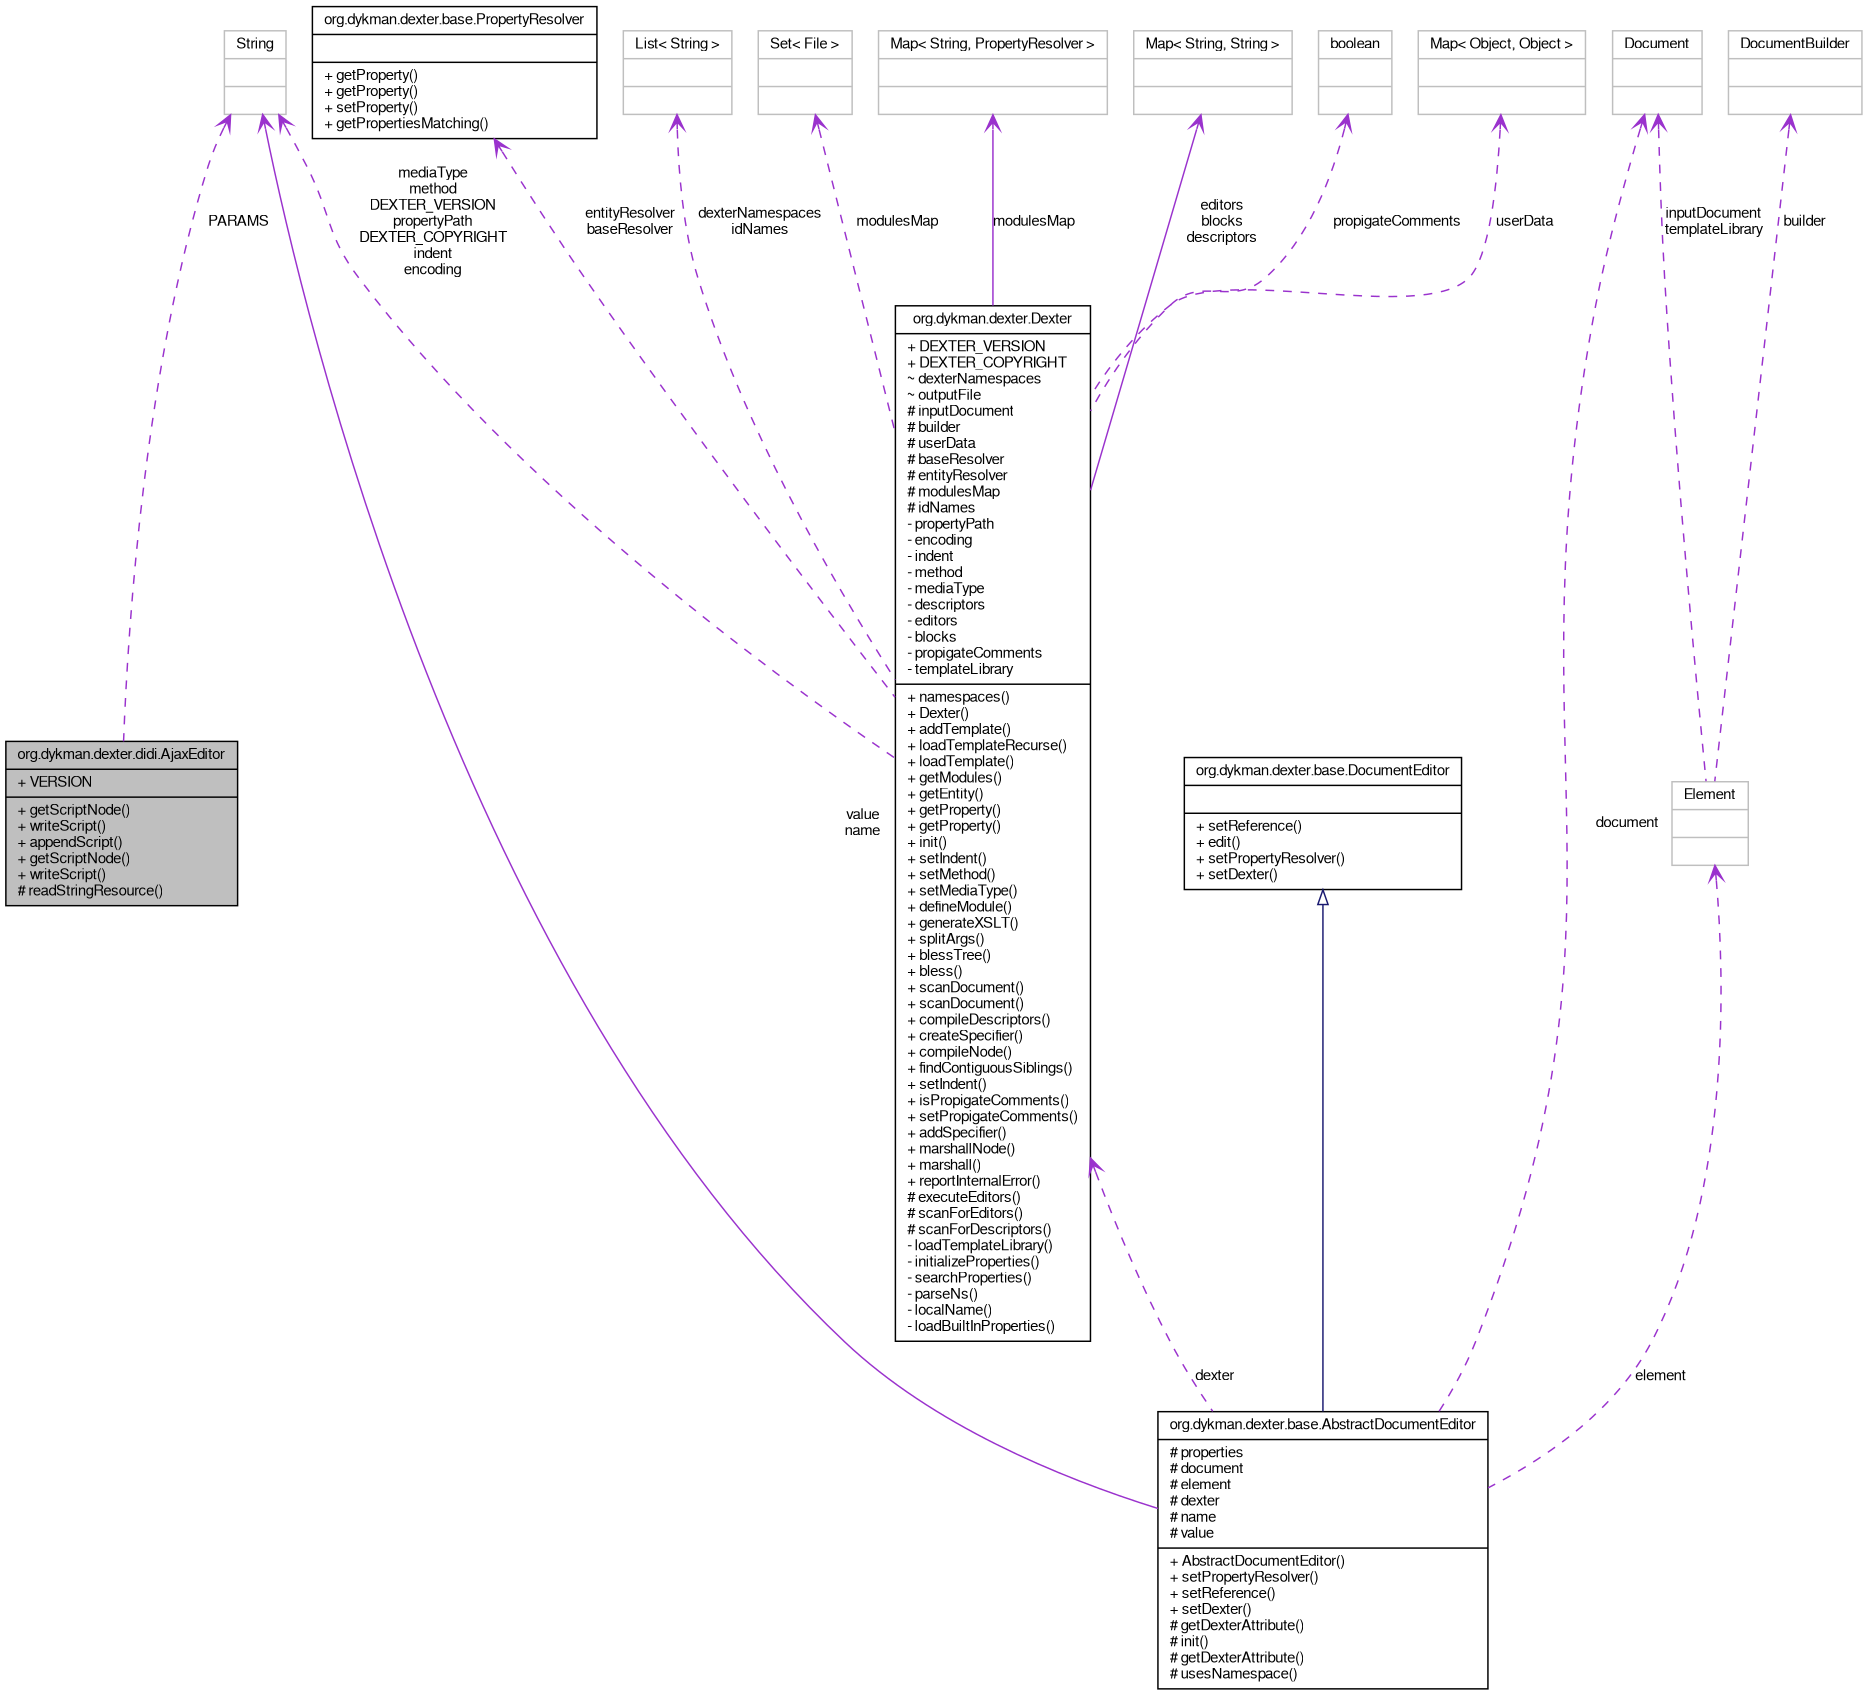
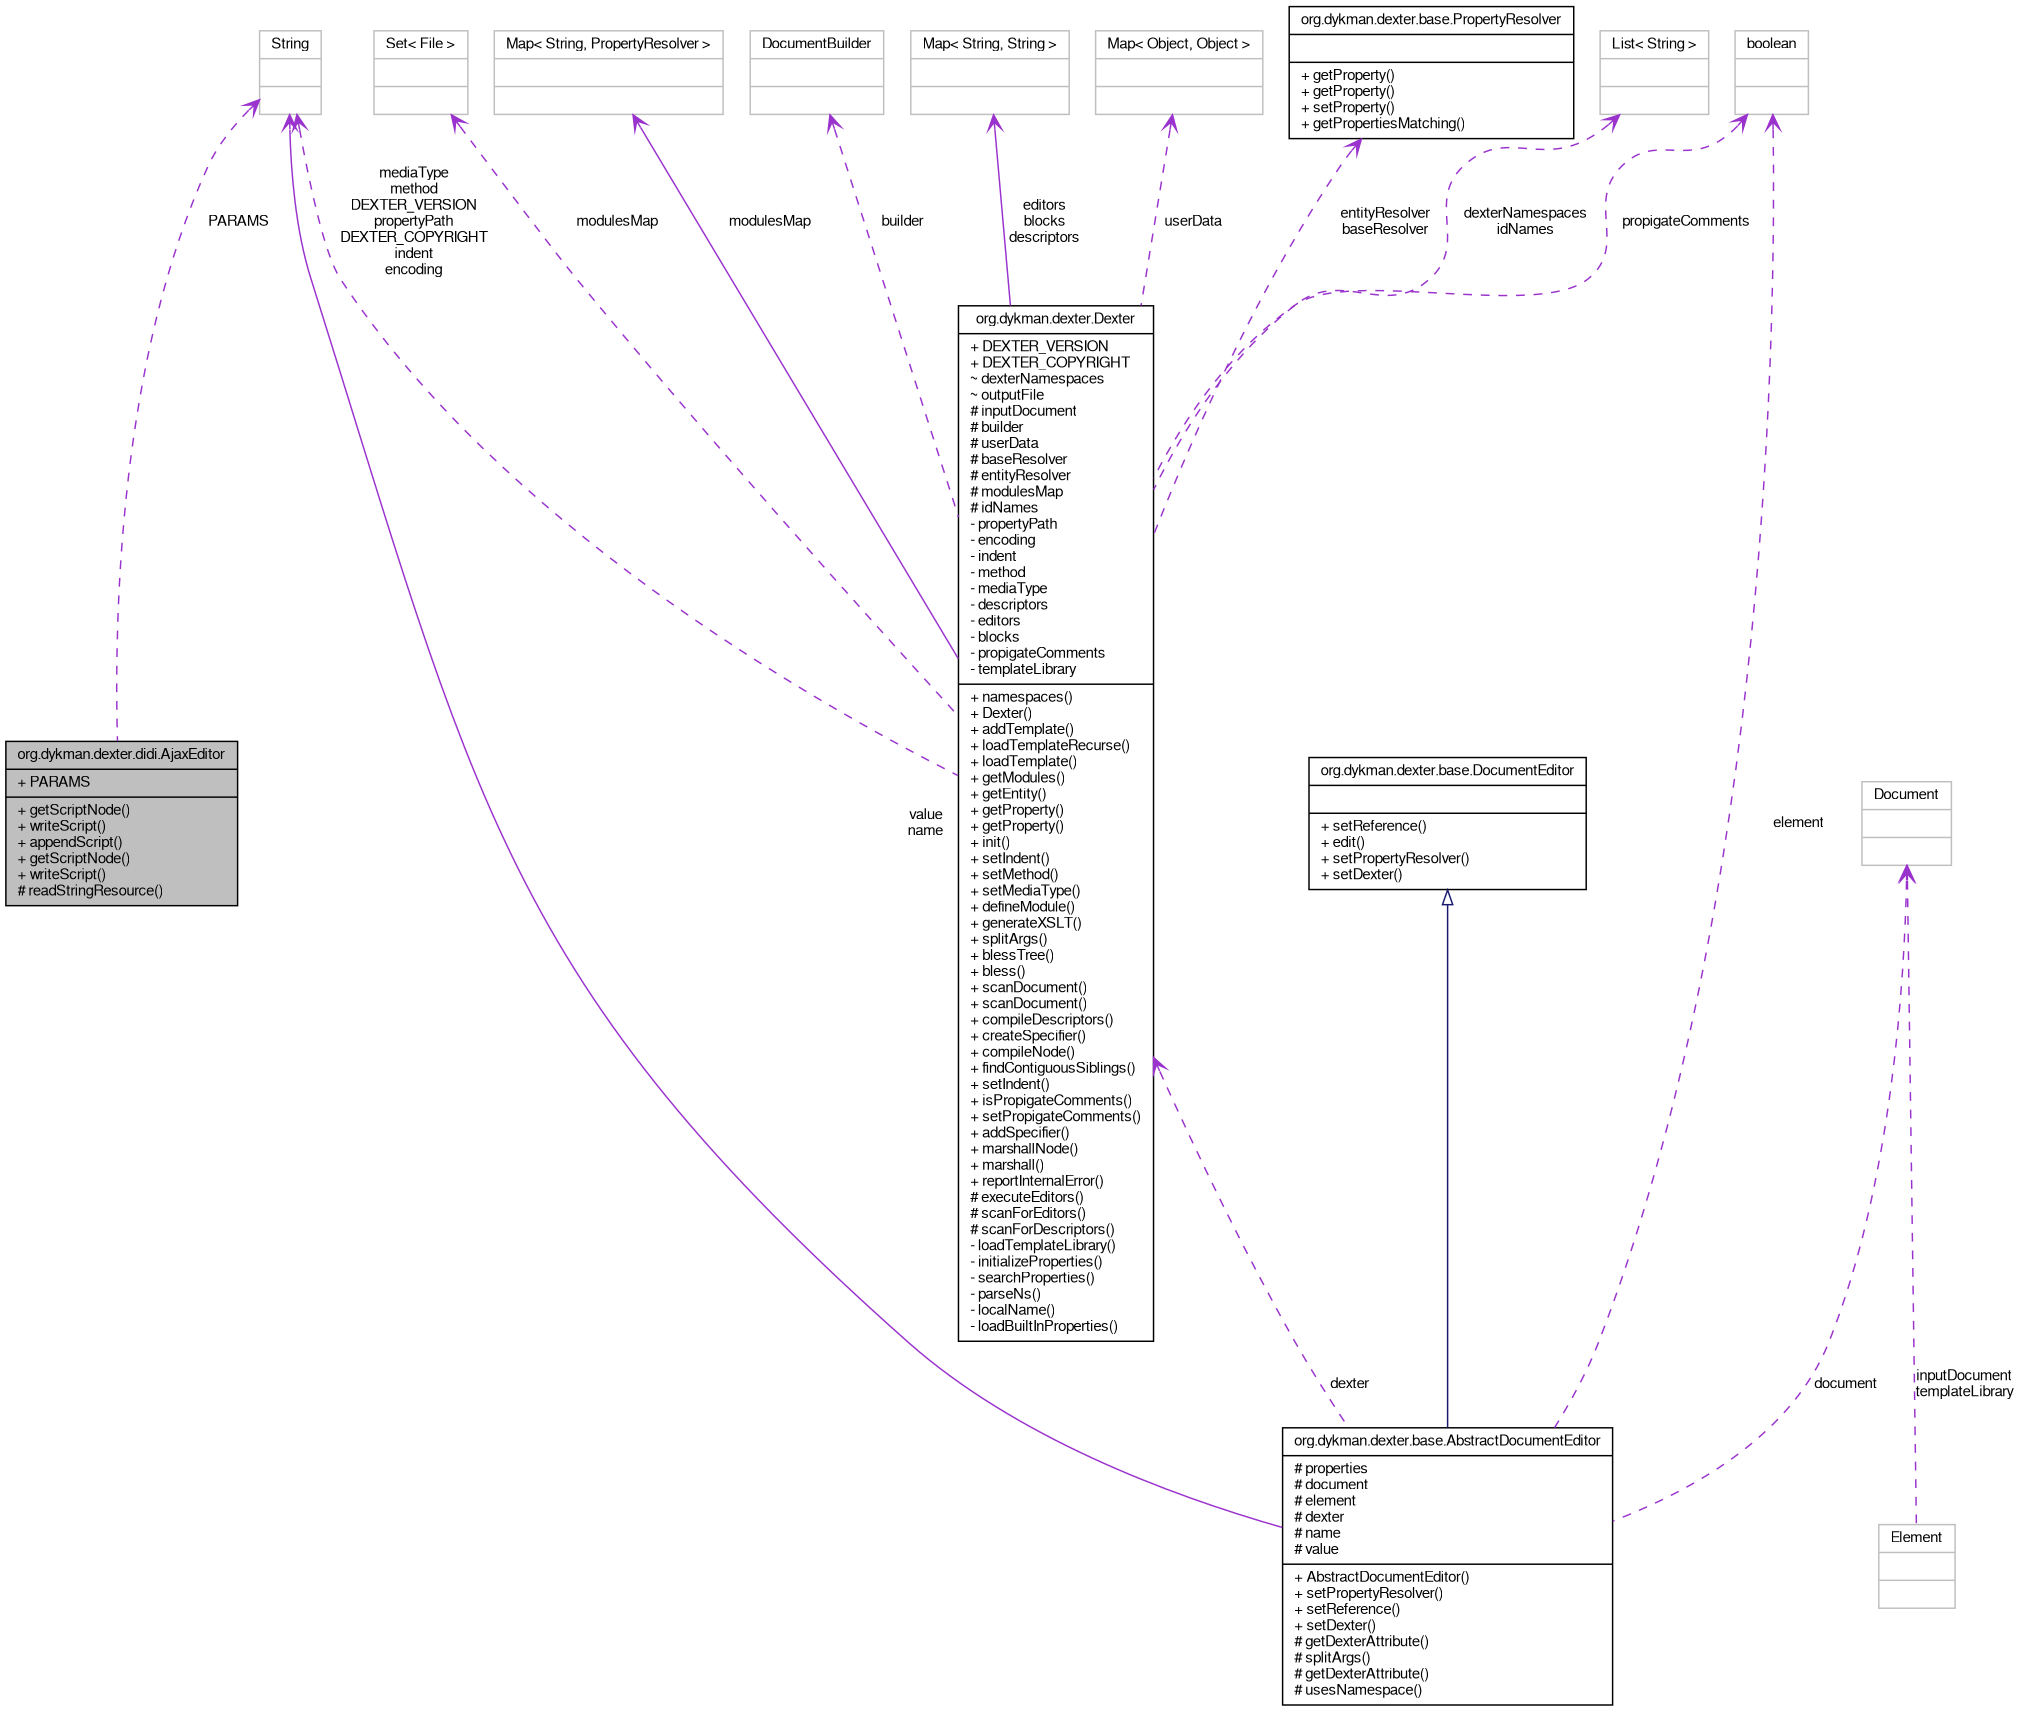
edge "Element" -> "DocumentBuilder": now "org.dykman.dexter.Dexter" -> "DocumentBuilder"
node "org.dykman.dexter.didi.AjaxEditor": text "+ VERSION" -> "+ PARAMS"
edge "org.dykman.dexter.base.AbstractDocumentEditor" -> "Element": now "org.dykman.dexter.base.AbstractDocumentEditor" -> "boolean"
node "org.dykman.dexter.base.AbstractDocumentEditor": text "# init()" -> "# splitArgs()"
